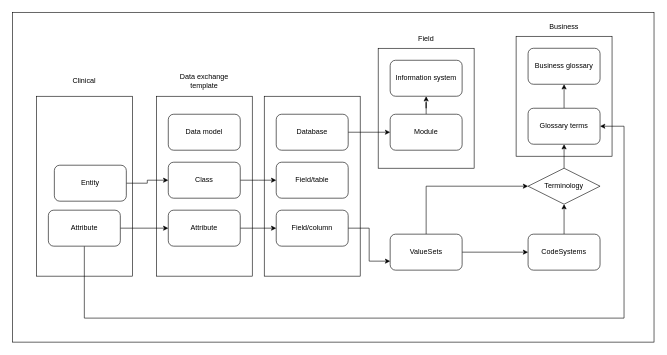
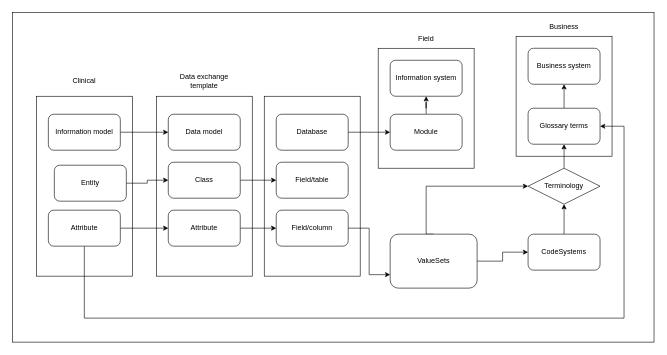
node "Business glossary": label "Business glossary" -> "Business system"
node "Information model": added
edge "Information model" -> "Data model": added
node "ValueSets": size 72x36 -> 87x54
